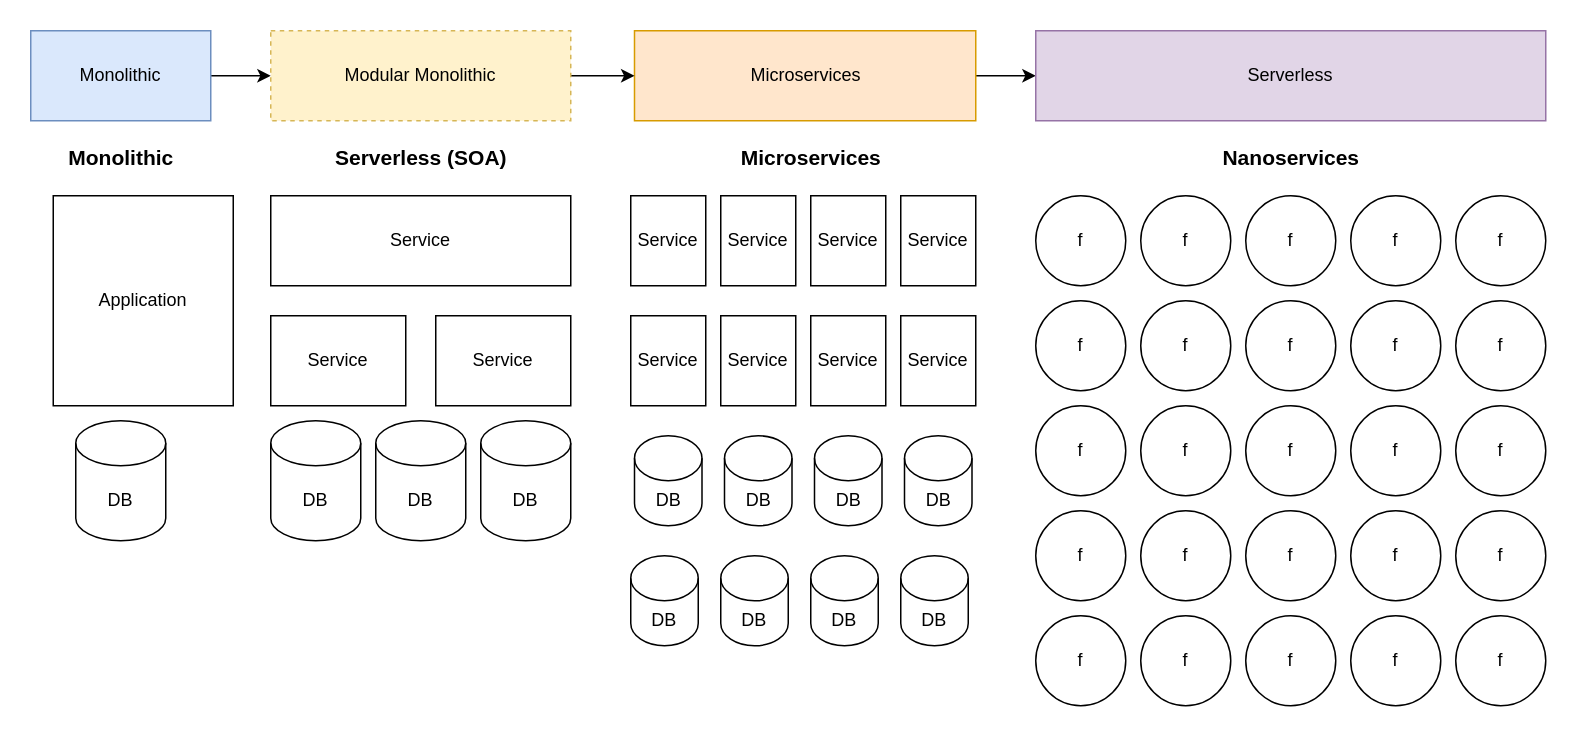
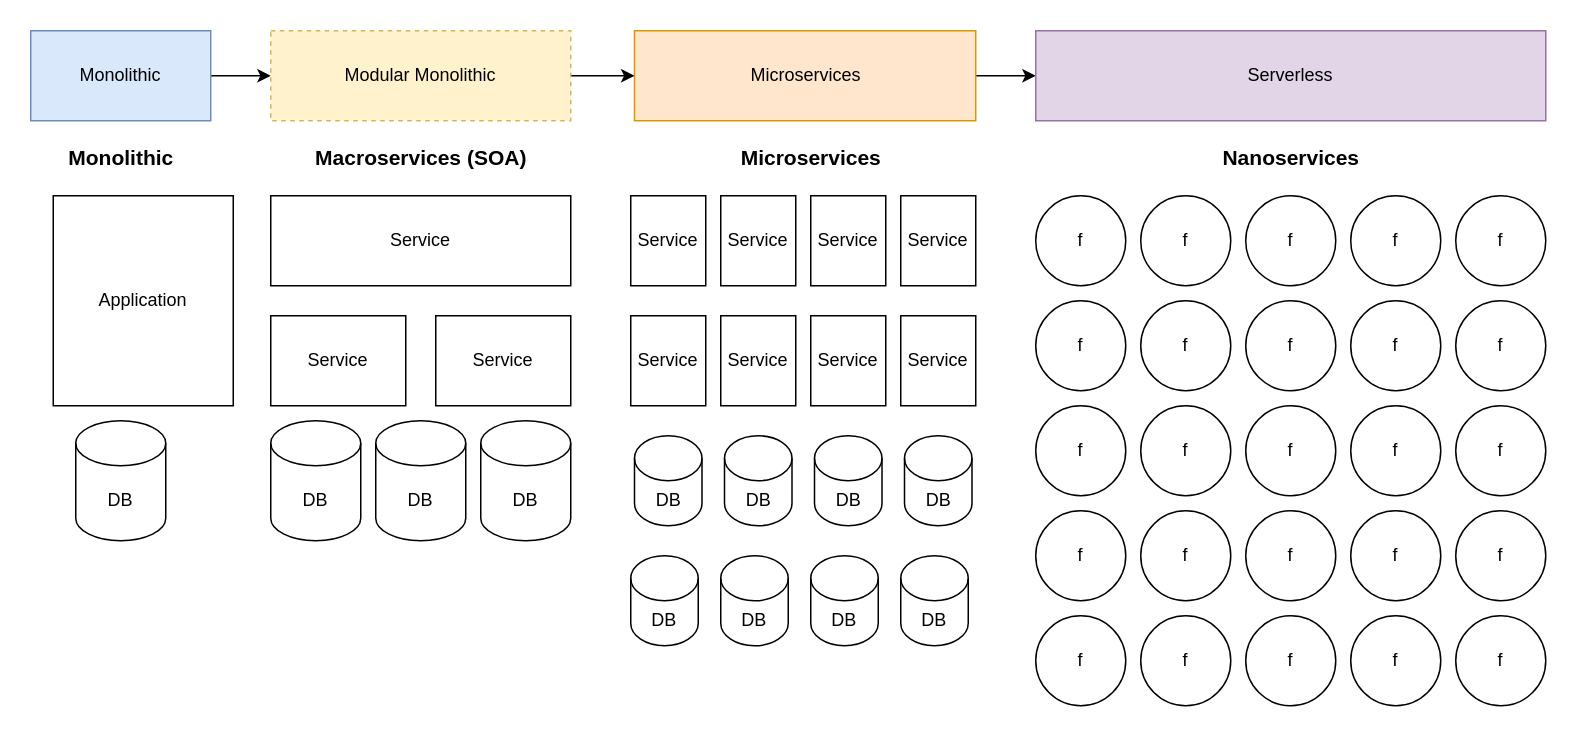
node "Serverless (SOA)": label "Serverless (SOA)" -> "Macroservices (SOA)"
